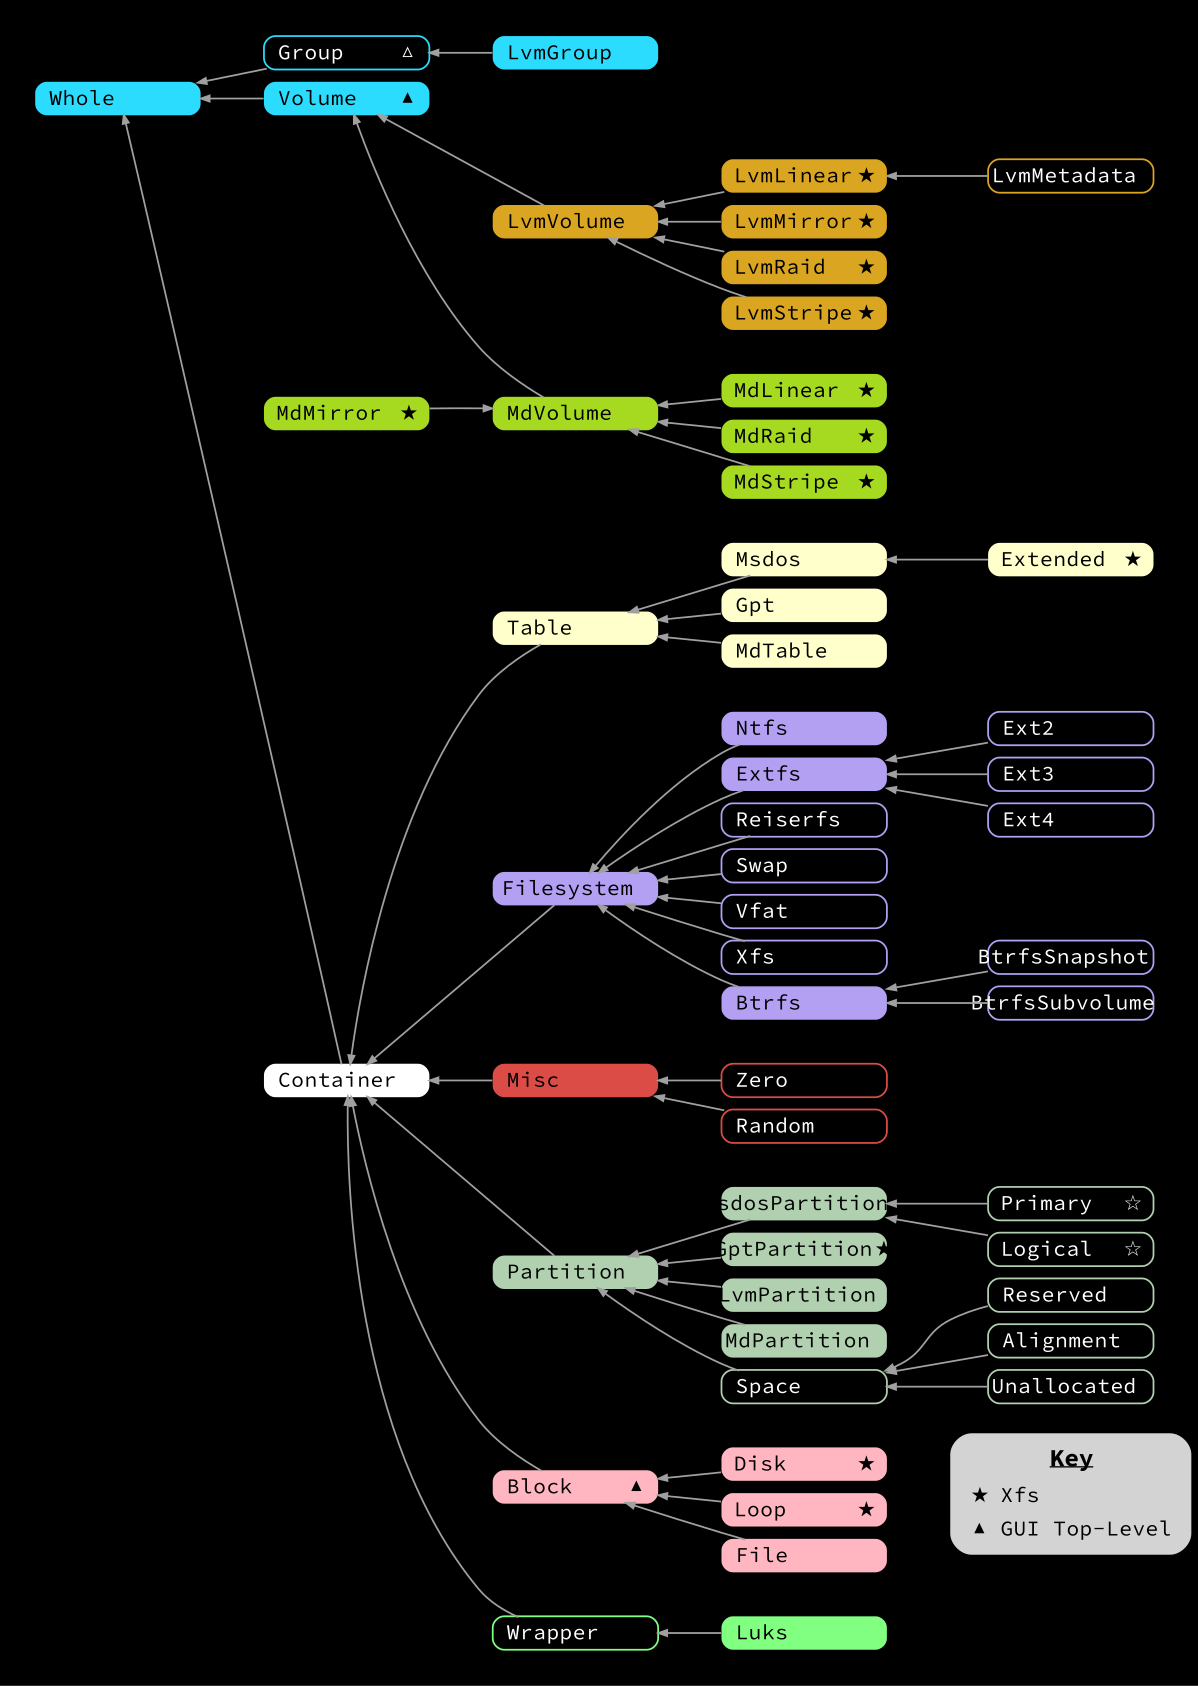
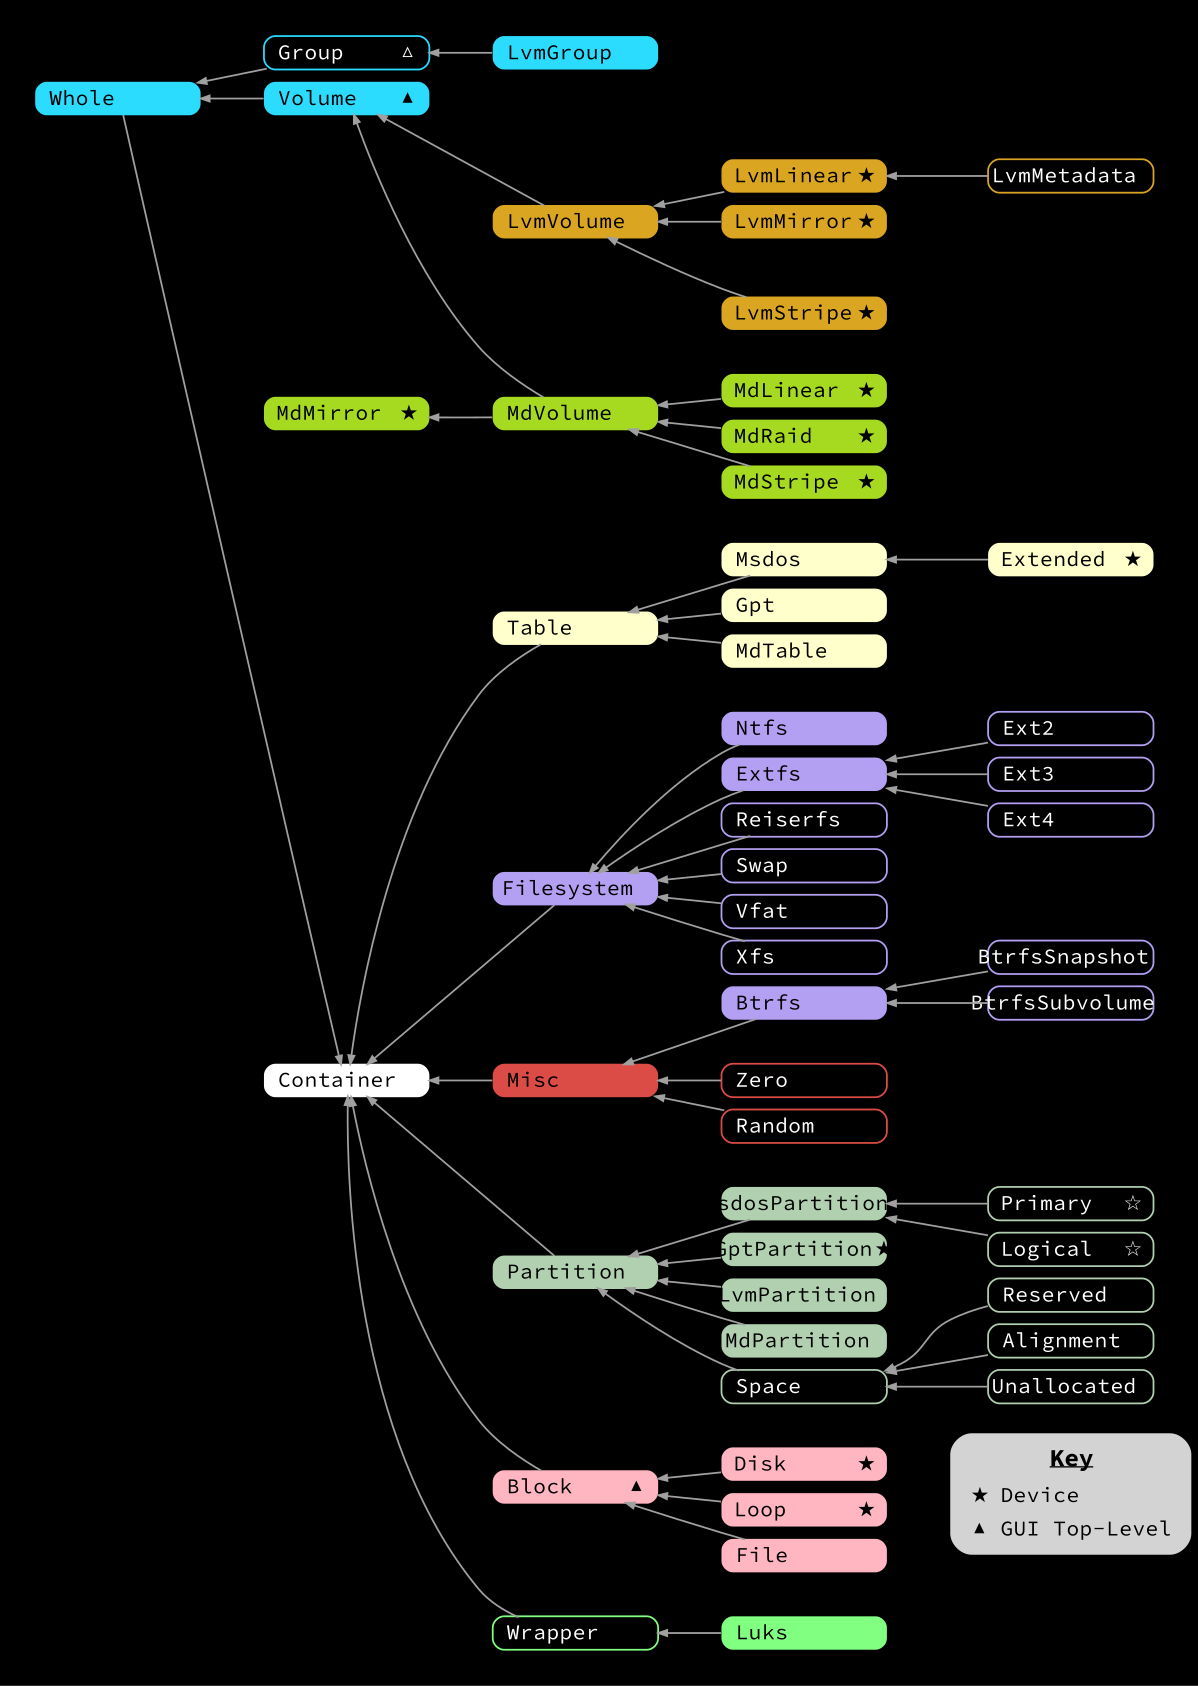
node "LvmRaid": removed
edge "MdMirror" -> "MdVolume": reversed
edge "Container" -> "Whole": reversed
edge "Btrfs" -> "Filesystem": now "Btrfs" -> "Misc"
node "Key": text "Xfs" -> "Device"
